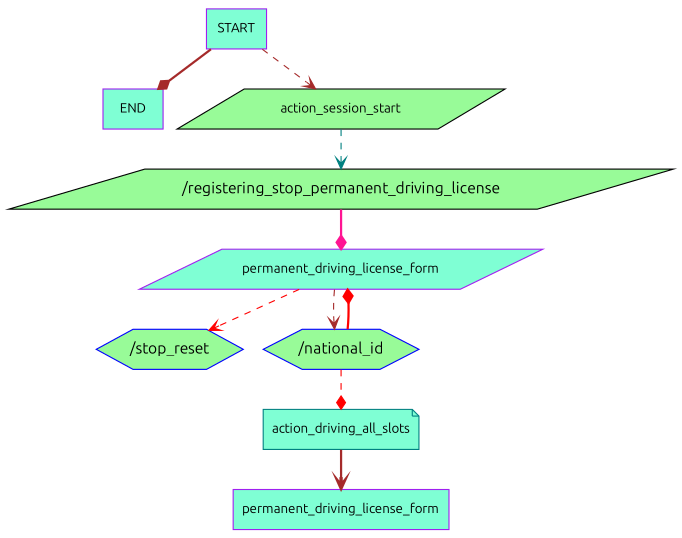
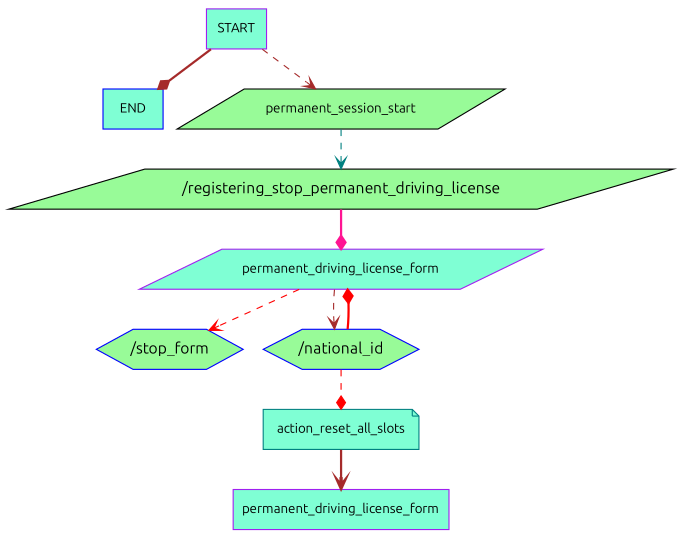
node "END": color purple -> blue
node "action_session_start": label "action_session_start" -> "permanent_session_start"
node "/stop_reset": label "/stop_reset" -> "/stop_form"
node "action_driving_all_slots": label "action_driving_all_slots" -> "action_reset_all_slots"
